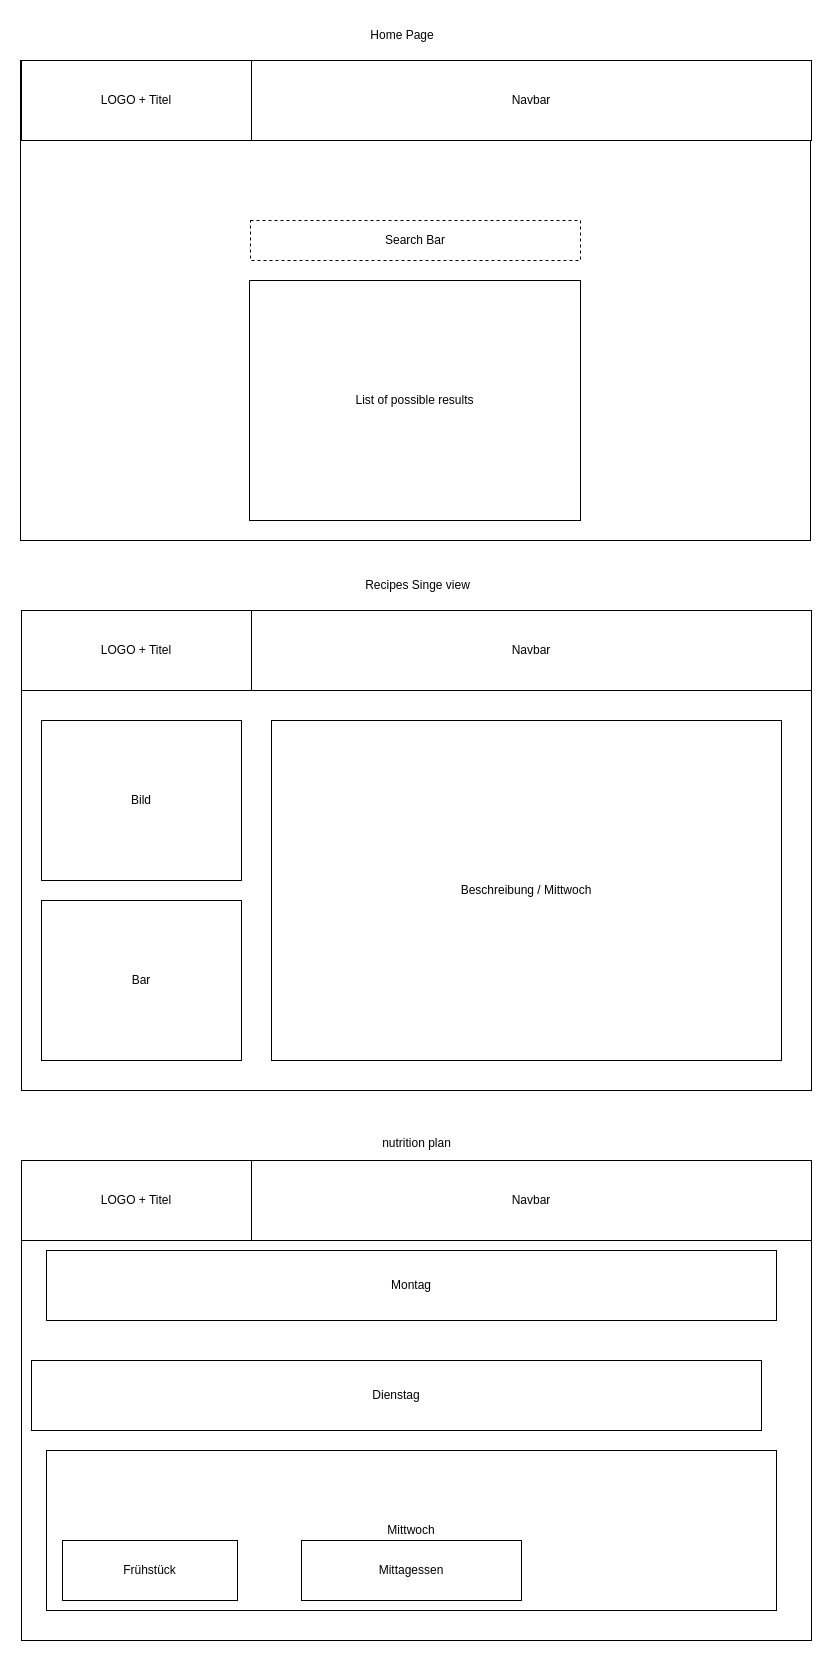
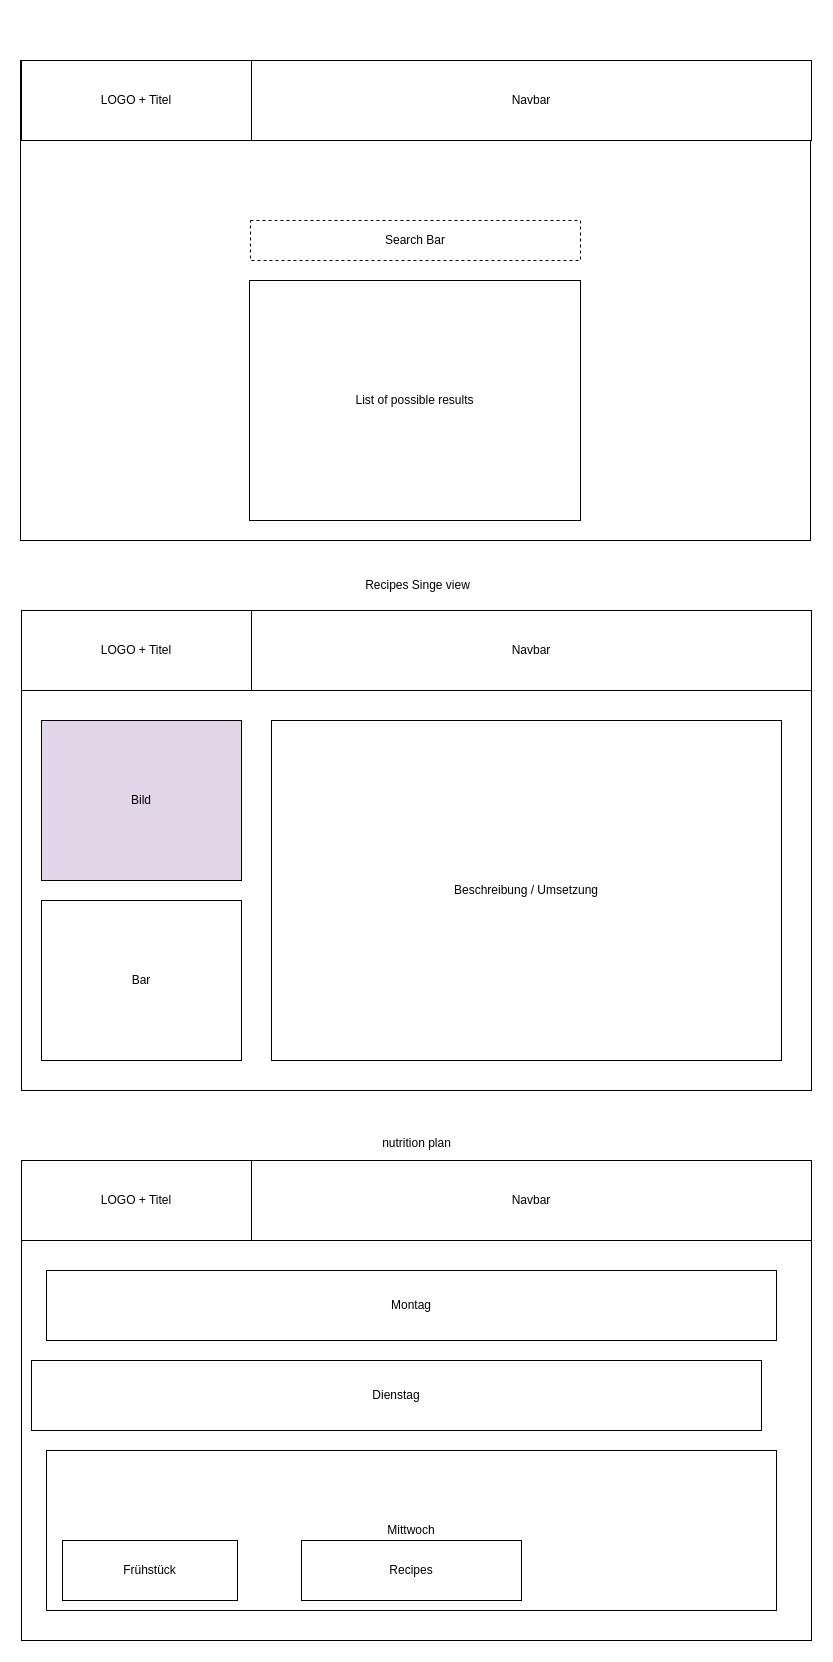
node "Home Page": removed
node "Bild": fillcolor #ffffff -> #e1d5e7
node "Beschreibung / Mittwoch": label "Beschreibung / Mittwoch" -> "Beschreibung / Umsetzung"
node "Montag": moved (412, 1286) -> (412, 1306)
node "Mittagessen": label "Mittagessen" -> "Recipes"
